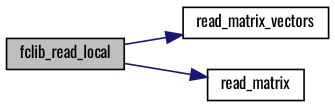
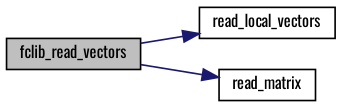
node "read_matrix_vectors": label "read_matrix_vectors" -> "read_local_vectors"
node "fclib_read_local": label "fclib_read_local" -> "fclib_read_vectors"
